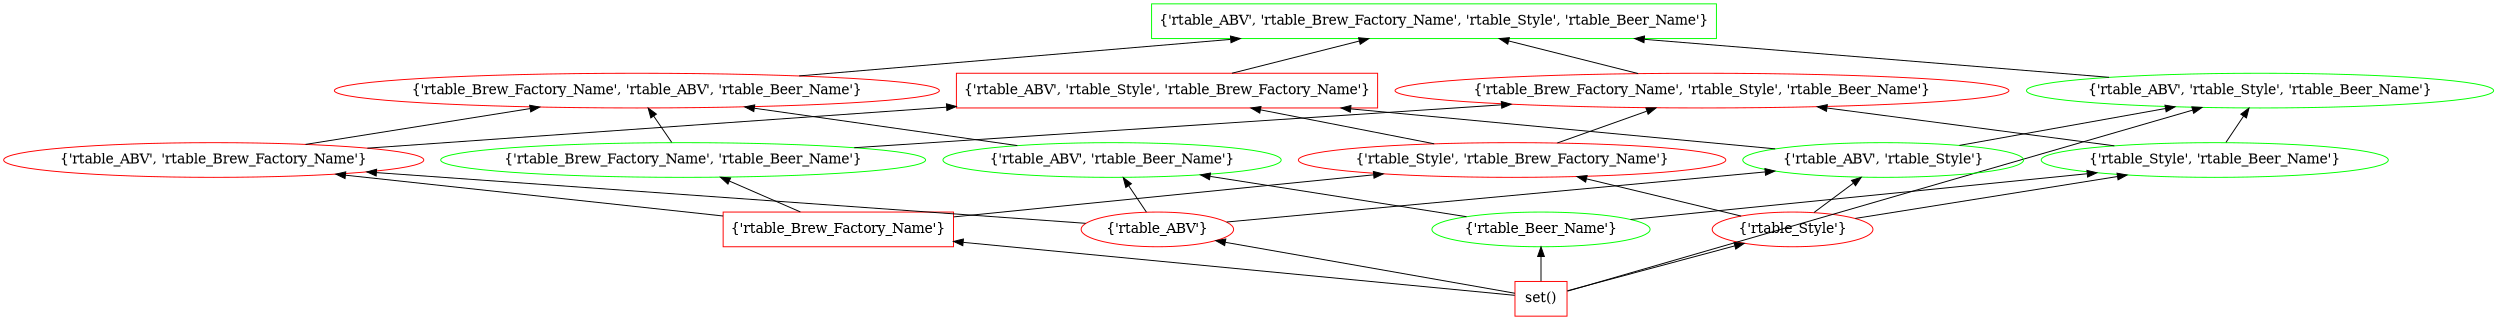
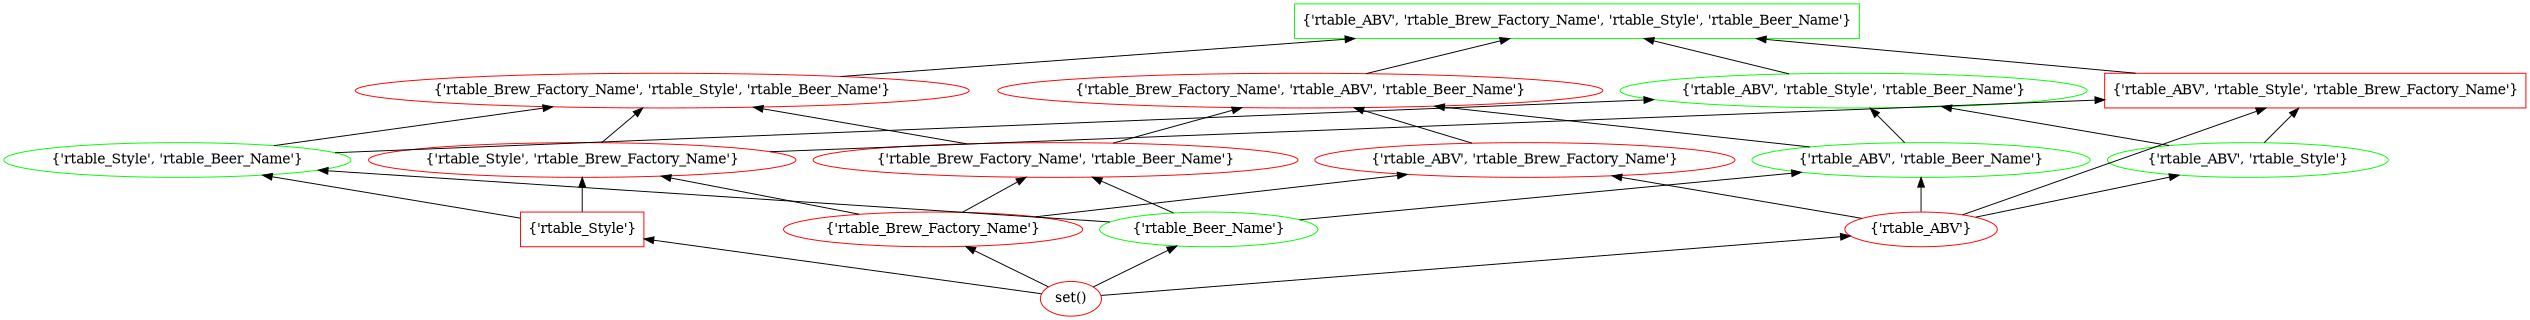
edge "{'rtable_ABV', 'rtable_Brew_Factory_Name'}" -> "{'rtable_ABV', 'rtable_Style', 'rtable_Brew_Factory_Name'}": now "{'rtable_ABV'}" -> "{'rtable_ABV', 'rtable_Style', 'rtable_Brew_Factory_Name'}"
node "{'rtable_Brew_Factory_Name', 'rtable_Beer_Name'}": color green -> red
edge "{'rtable_Style'}" -> "{'rtable_ABV', 'rtable_Style'}": removed
edge "{'rtable_Beer_Name'}" -> "{'rtable_Brew_Factory_Name', 'rtable_Beer_Name'}": added
edge "set()" -> "{'rtable_ABV', 'rtable_Style', 'rtable_Beer_Name'}": now "{'rtable_ABV', 'rtable_Beer_Name'}" -> "{'rtable_ABV', 'rtable_Style', 'rtable_Beer_Name'}"
node "{'rtable_Brew_Factory_Name'}": shape box -> ellipse
node "{'rtable_Style'}": shape ellipse -> box
node "set()": shape box -> ellipse
